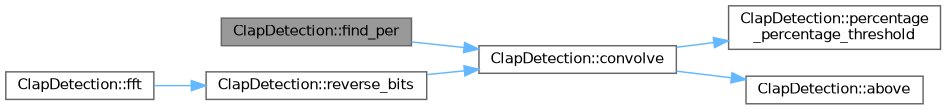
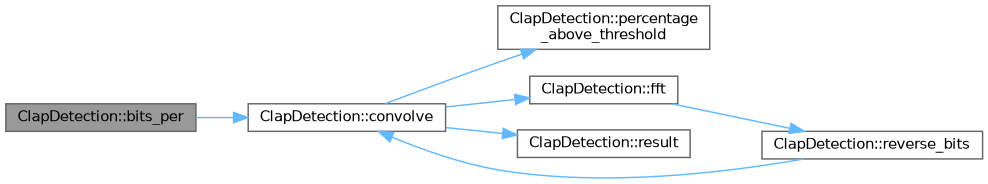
node "ClapDetection::percentage _percentage_threshold": label "ClapDetection::percentage _percentage_threshold" -> "ClapDetection::percentage _above_threshold"
node "ClapDetection::find_per": label "ClapDetection::find_per" -> "ClapDetection::bits_per"
node "ClapDetection::above": label "ClapDetection::above" -> "ClapDetection::result"
edge "ClapDetection::convolve" -> "ClapDetection::fft": added
